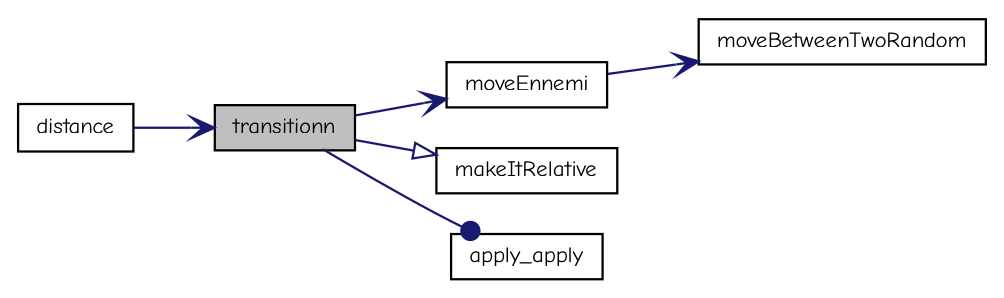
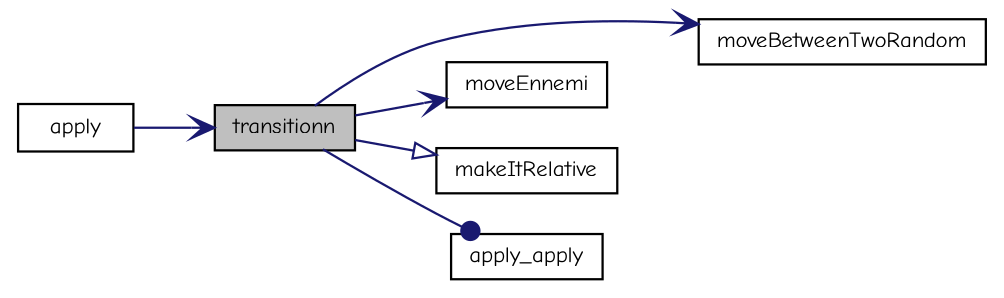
edge "moveEnnemi" -> "moveBetweenTwoRandom": now "transitionn" -> "moveBetweenTwoRandom"
node "distance": label "distance" -> "apply"
